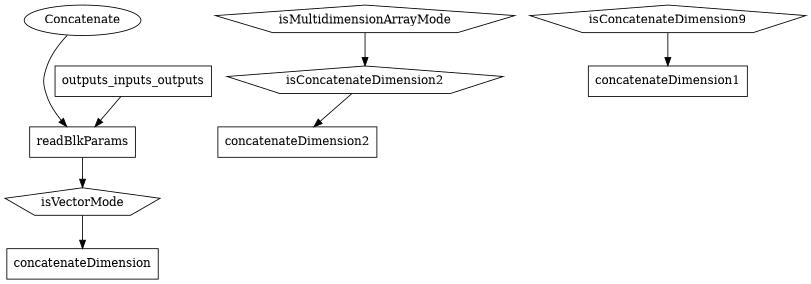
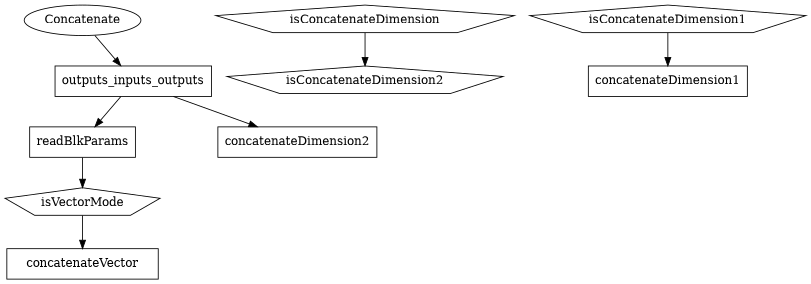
node "isMultidimensionArrayMode": label "isMultidimensionArrayMode" -> "isConcatenateDimension"
node "isConcatenateDimension9": label "isConcatenateDimension9" -> "isConcatenateDimension1"
edge "Concatenate" -> "readBlkParams": now "Concatenate" -> "outputs_inputs_outputs"
edge "isConcatenateDimension2" -> "concatenateDimension2": now "outputs_inputs_outputs" -> "concatenateDimension2"
node "concatenateDimension": label "concatenateDimension" -> "concatenateVector"
